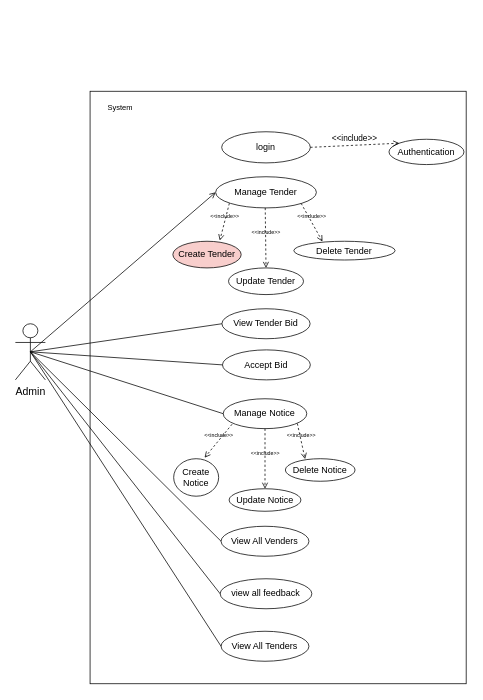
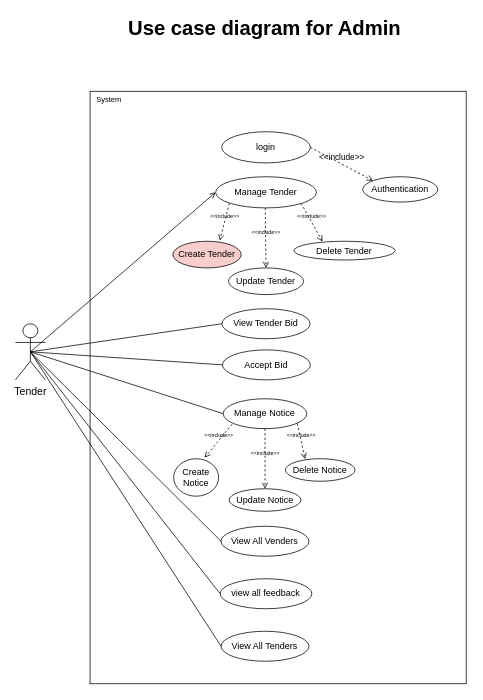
node "Use case diagram for Admin": added
node "System": moved (120, 106) -> (109, 99)
node "Authentication": moved (426, 152) -> (400, 189)
node "Admin": label "Admin" -> "Tender"
